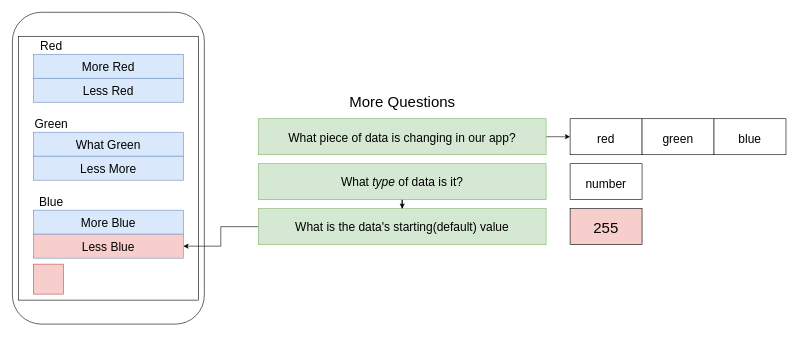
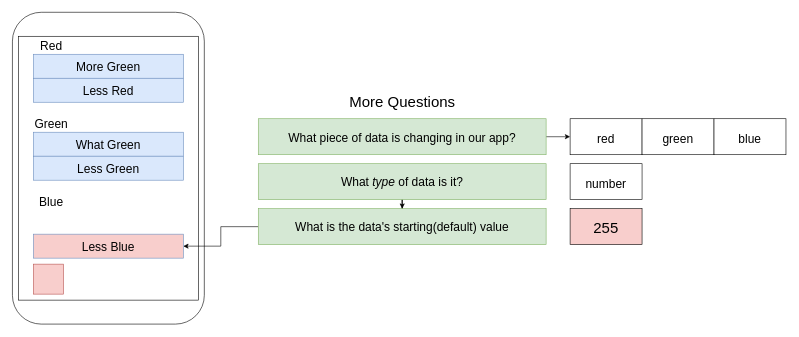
node "More Red": label "More Red" -> "More Green"
node "Less More": label "Less More" -> "Less Green"
node "More Blue": removed
